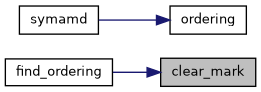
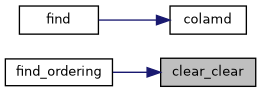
node "symamd": label "symamd" -> "find"
node "ordering": label "ordering" -> "colamd"
node "clear_mark": label "clear_mark" -> "clear_clear"
